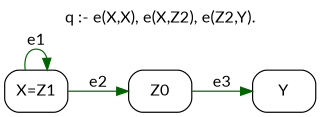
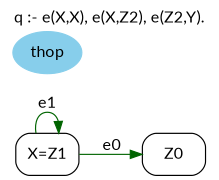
node "thop": added
edge "X=Z1" -> "Z0": label "e2" -> "e0"
node "Y": removed
